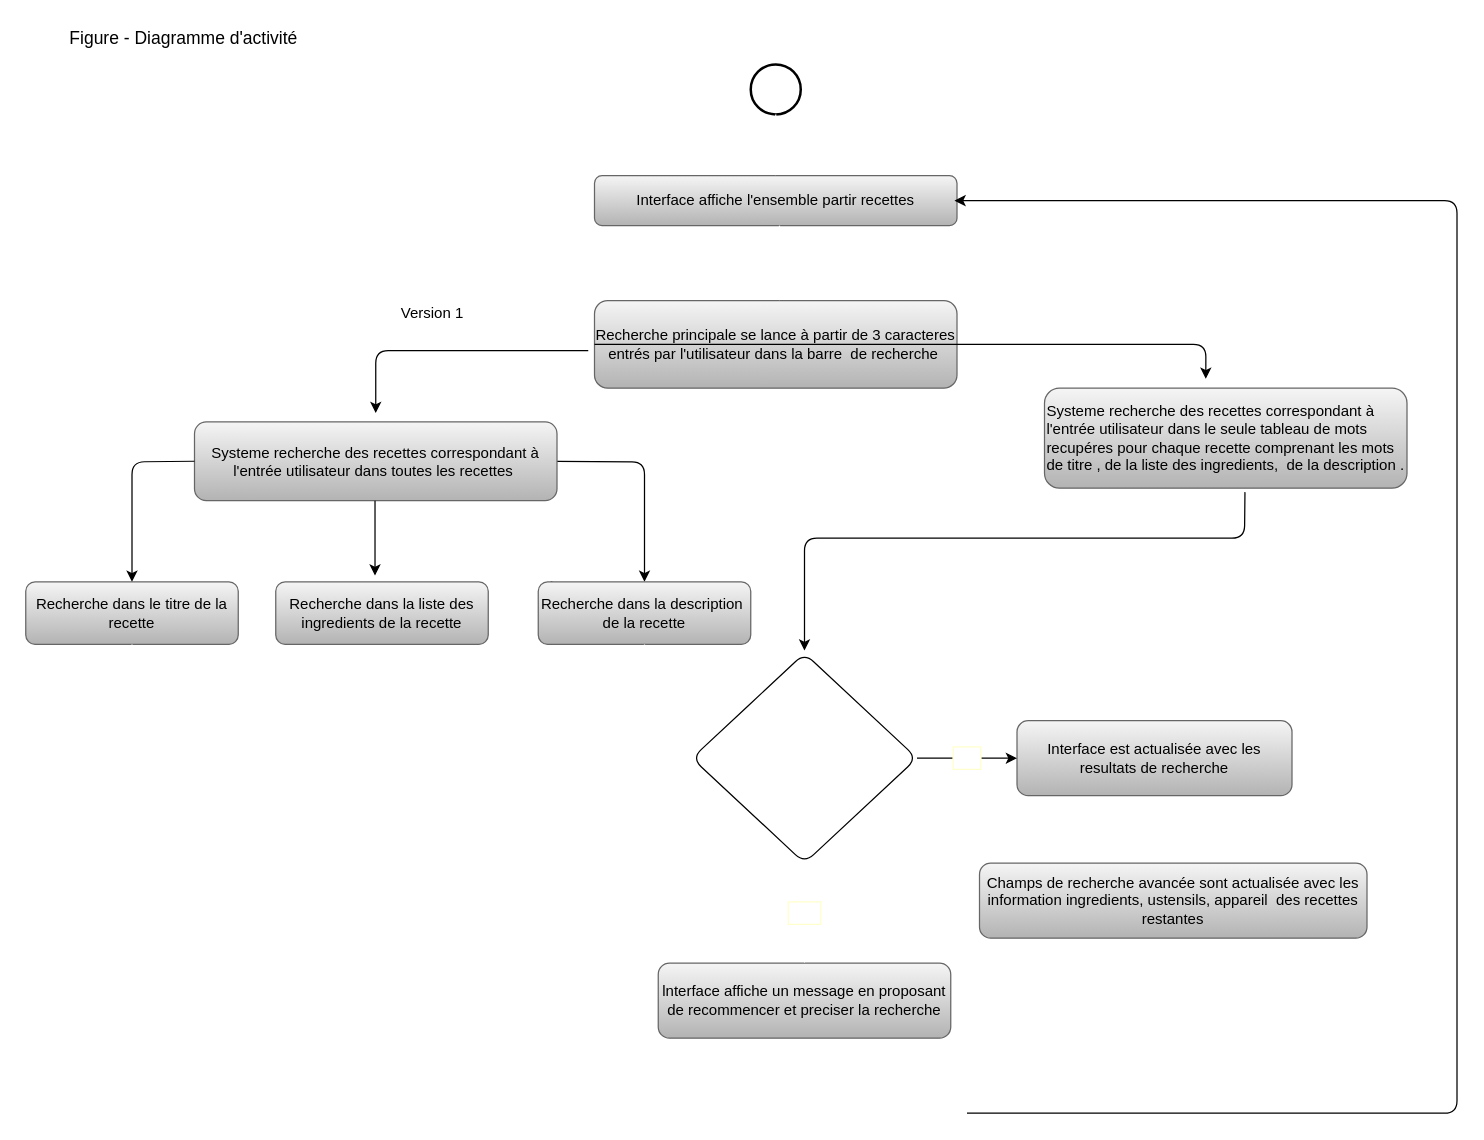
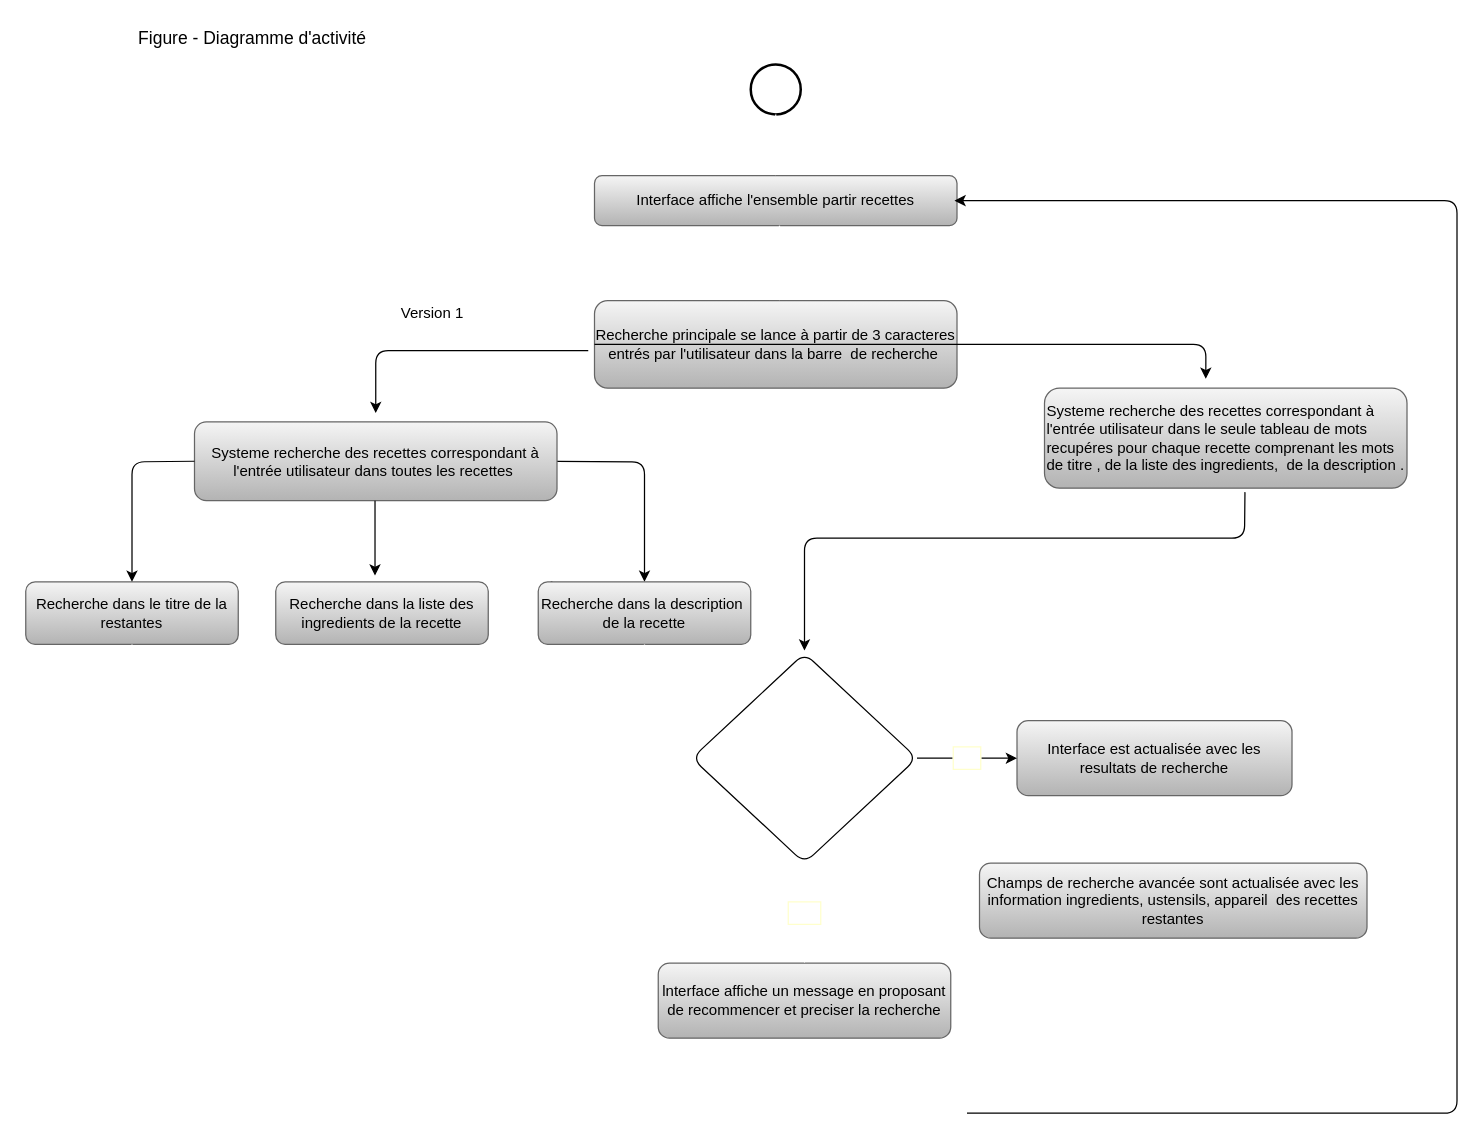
node "Figure - Diagramme d'activité": moved (186, 38) -> (254, 38)
node "Recherche dans le titre de la recette": label "Recherche dans le titre de la recette" -> "Recherche dans le titre de la restantes"
